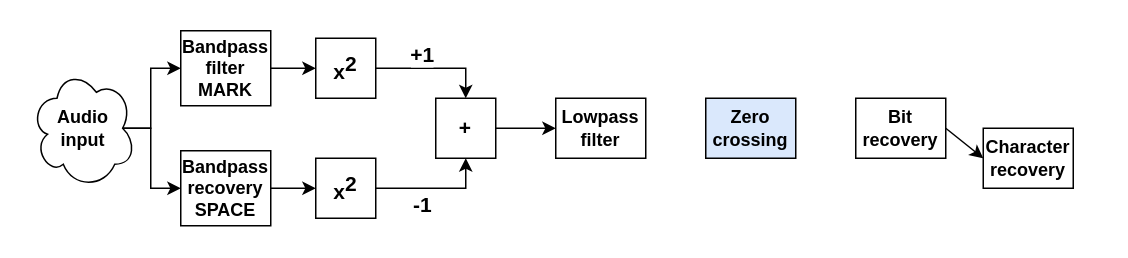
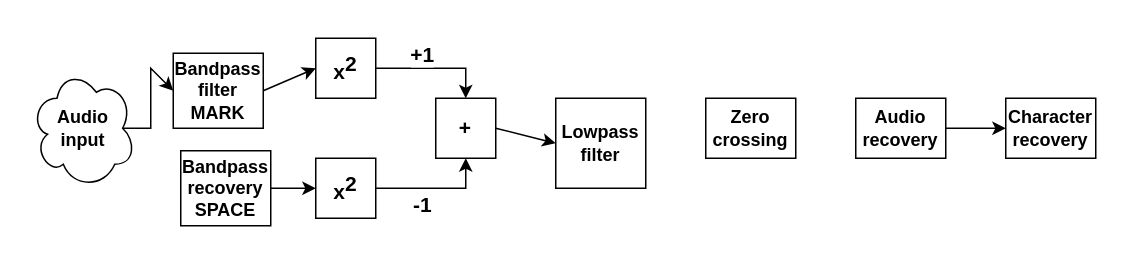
node "Bandpass filter MARK": moved (226, 68) -> (218, 91)
node "Lowpass filter": size 90x60 -> 90x90
node "Zero crossing": fillcolor #dae8fc -> #ffffff
node "Bit recovery": label "Bit recovery" -> "Audio recovery"
node "Character recovery": moved (1028, 158) -> (1051, 128)
edge "Audio input" -> "Bandpass recovery SPACE": removed
